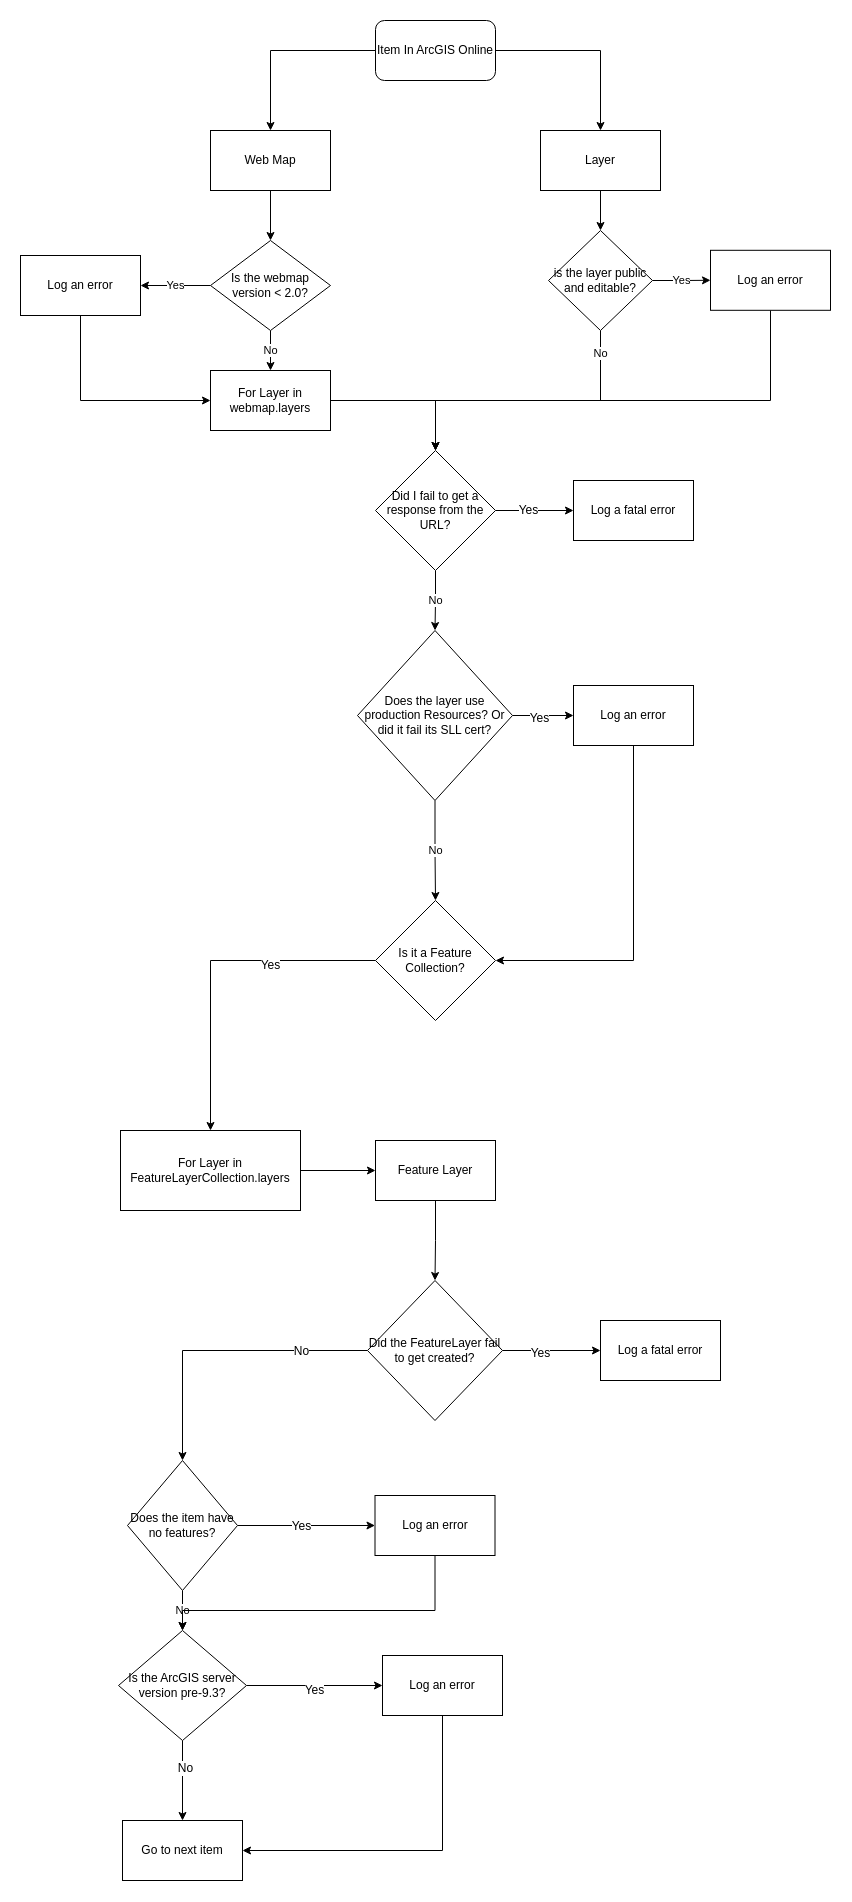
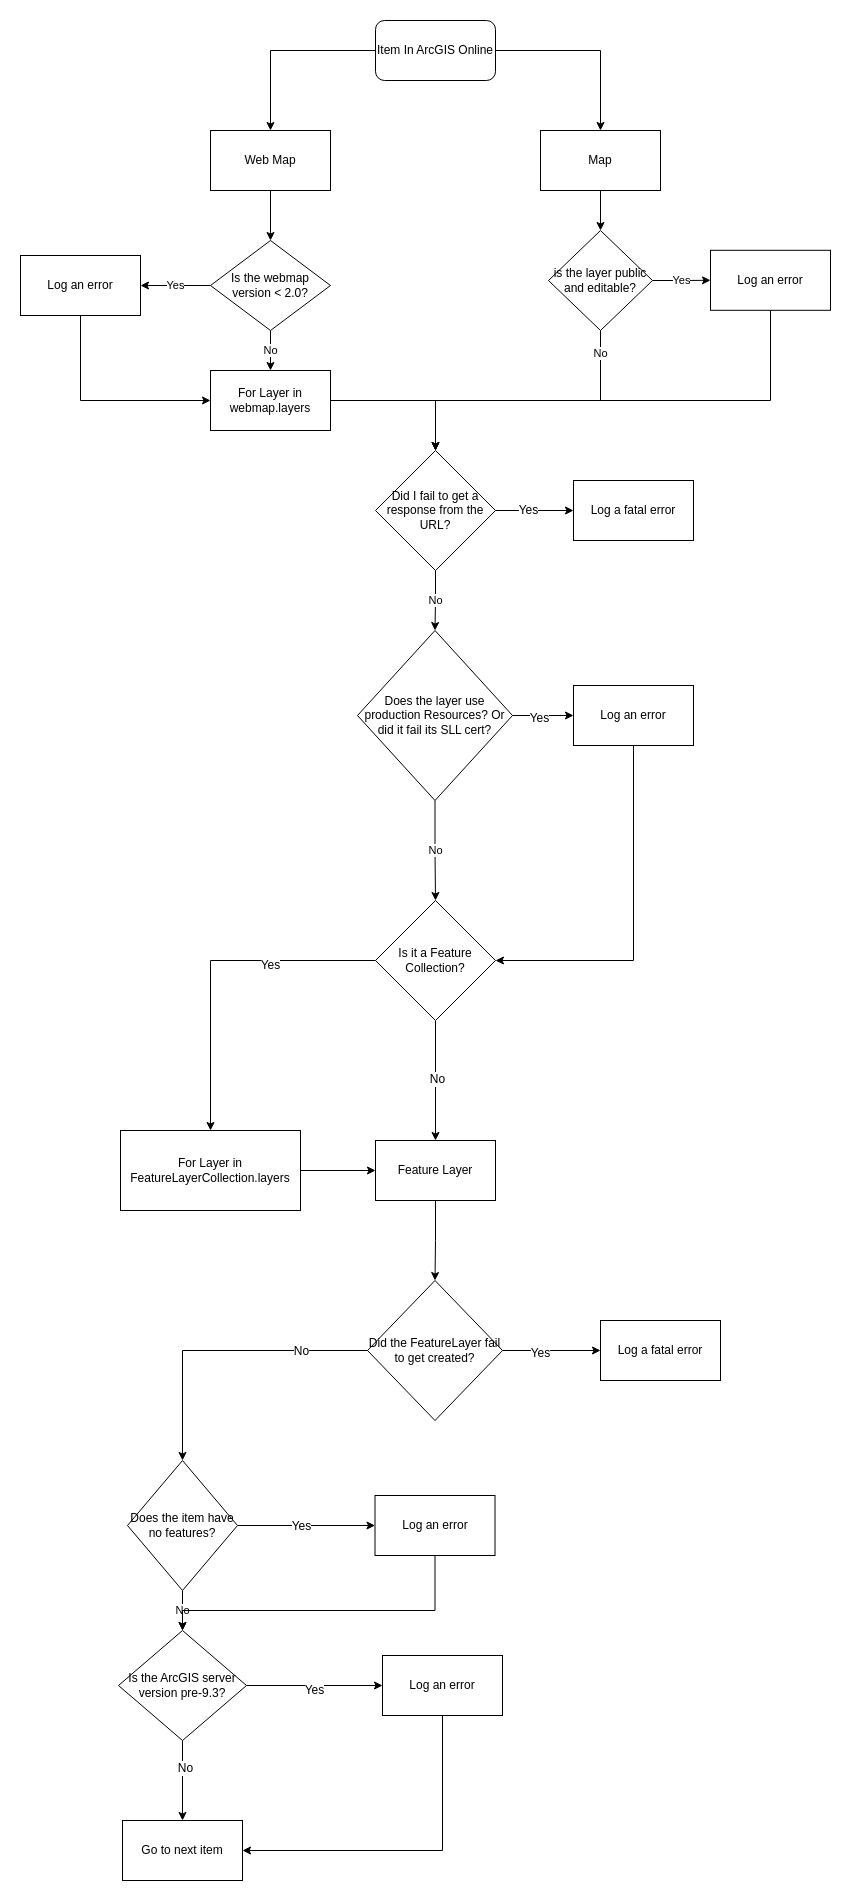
node "Layer": label "Layer" -> "Map"
edge "Is it a Feature Collection?" -> "Feature Layer": added, label "No"
